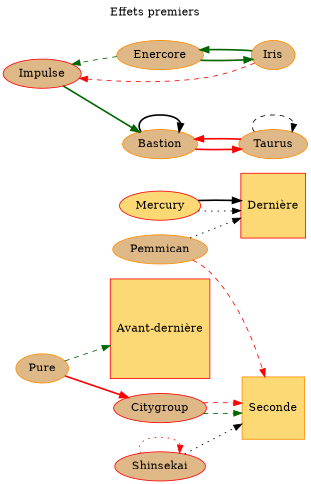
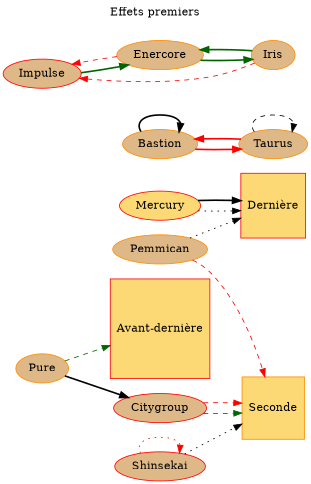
edge "Enercore" -> "Impulse": color darkgreen -> red
edge "Impulse" -> "Bastion": now "Impulse" -> "Enercore"
edge "Pure" -> "Citygroup": color red -> black
